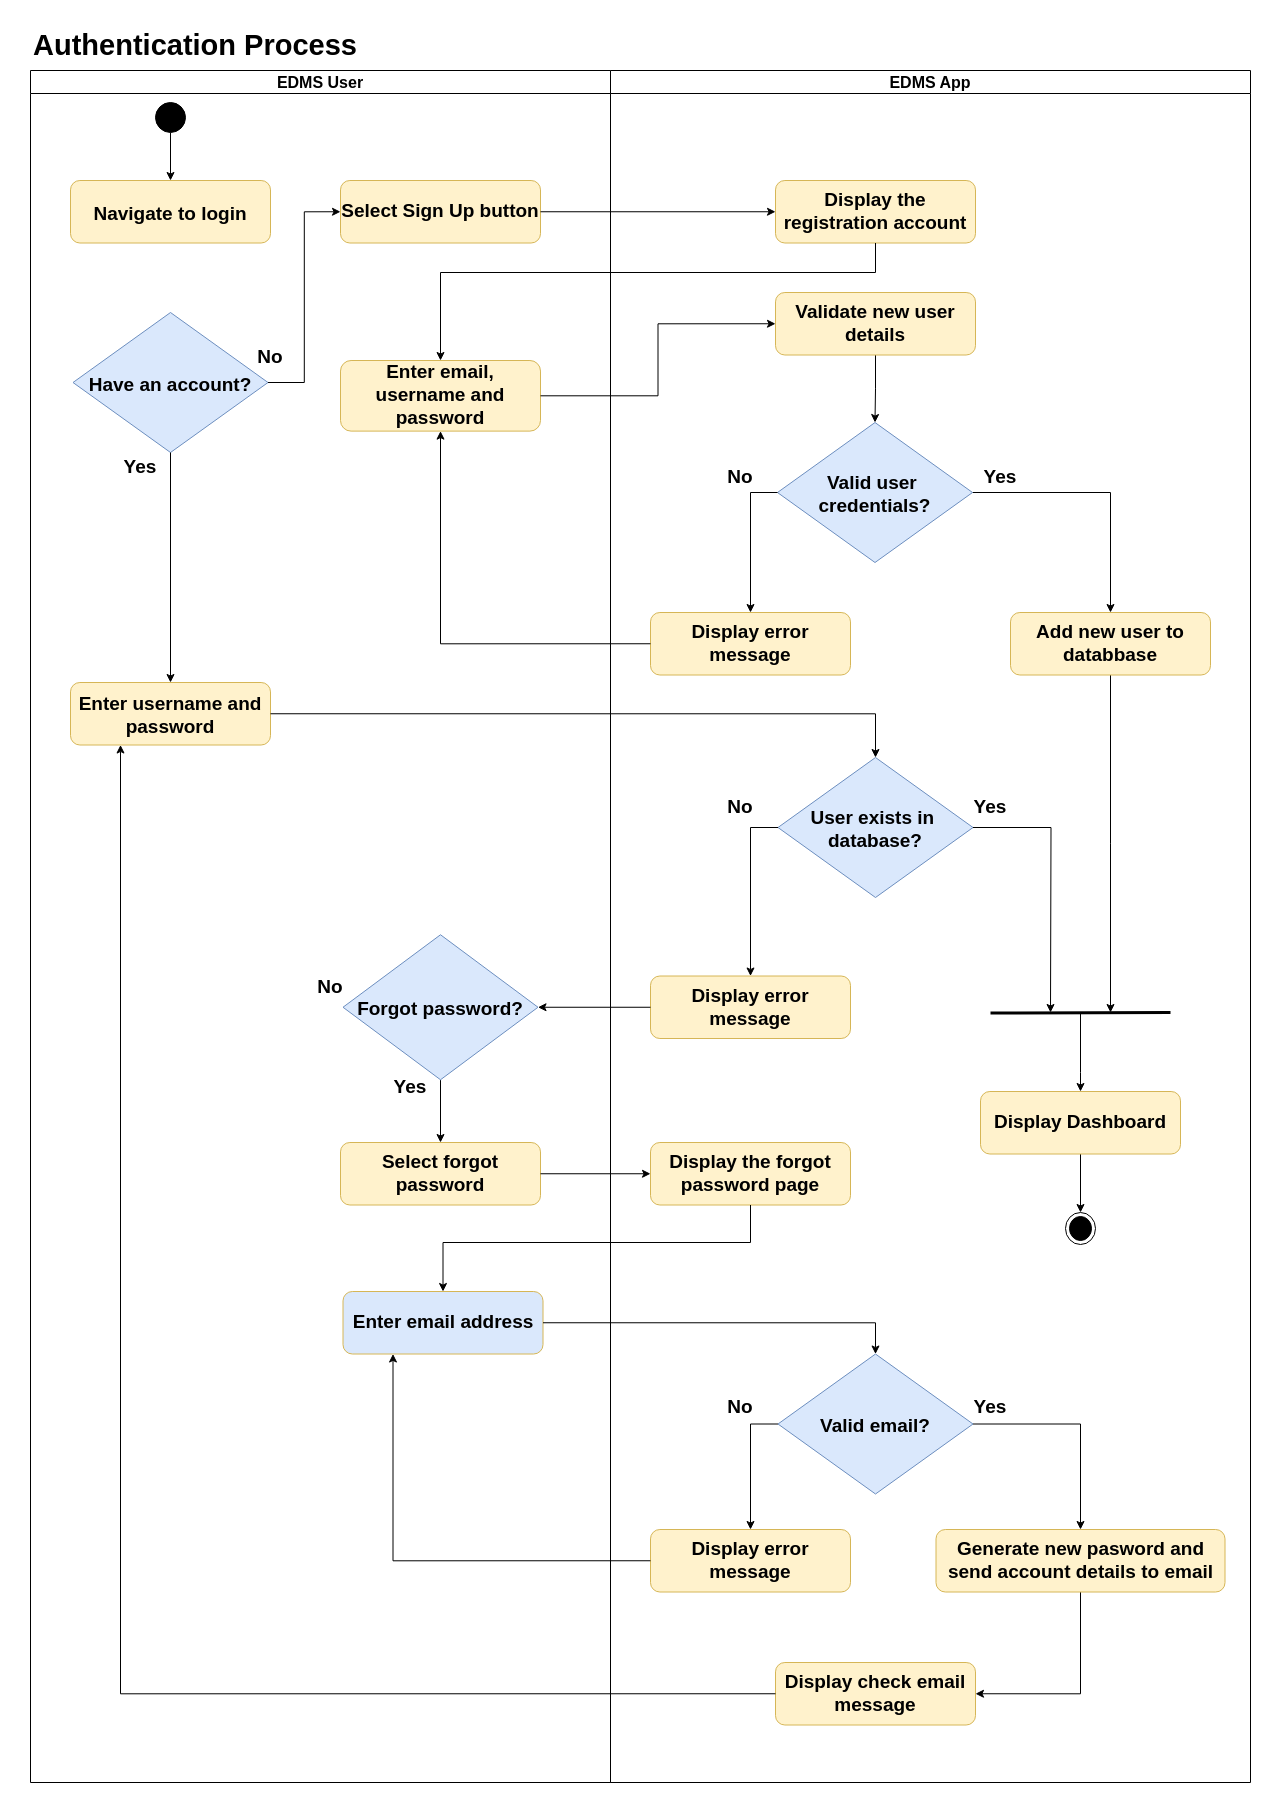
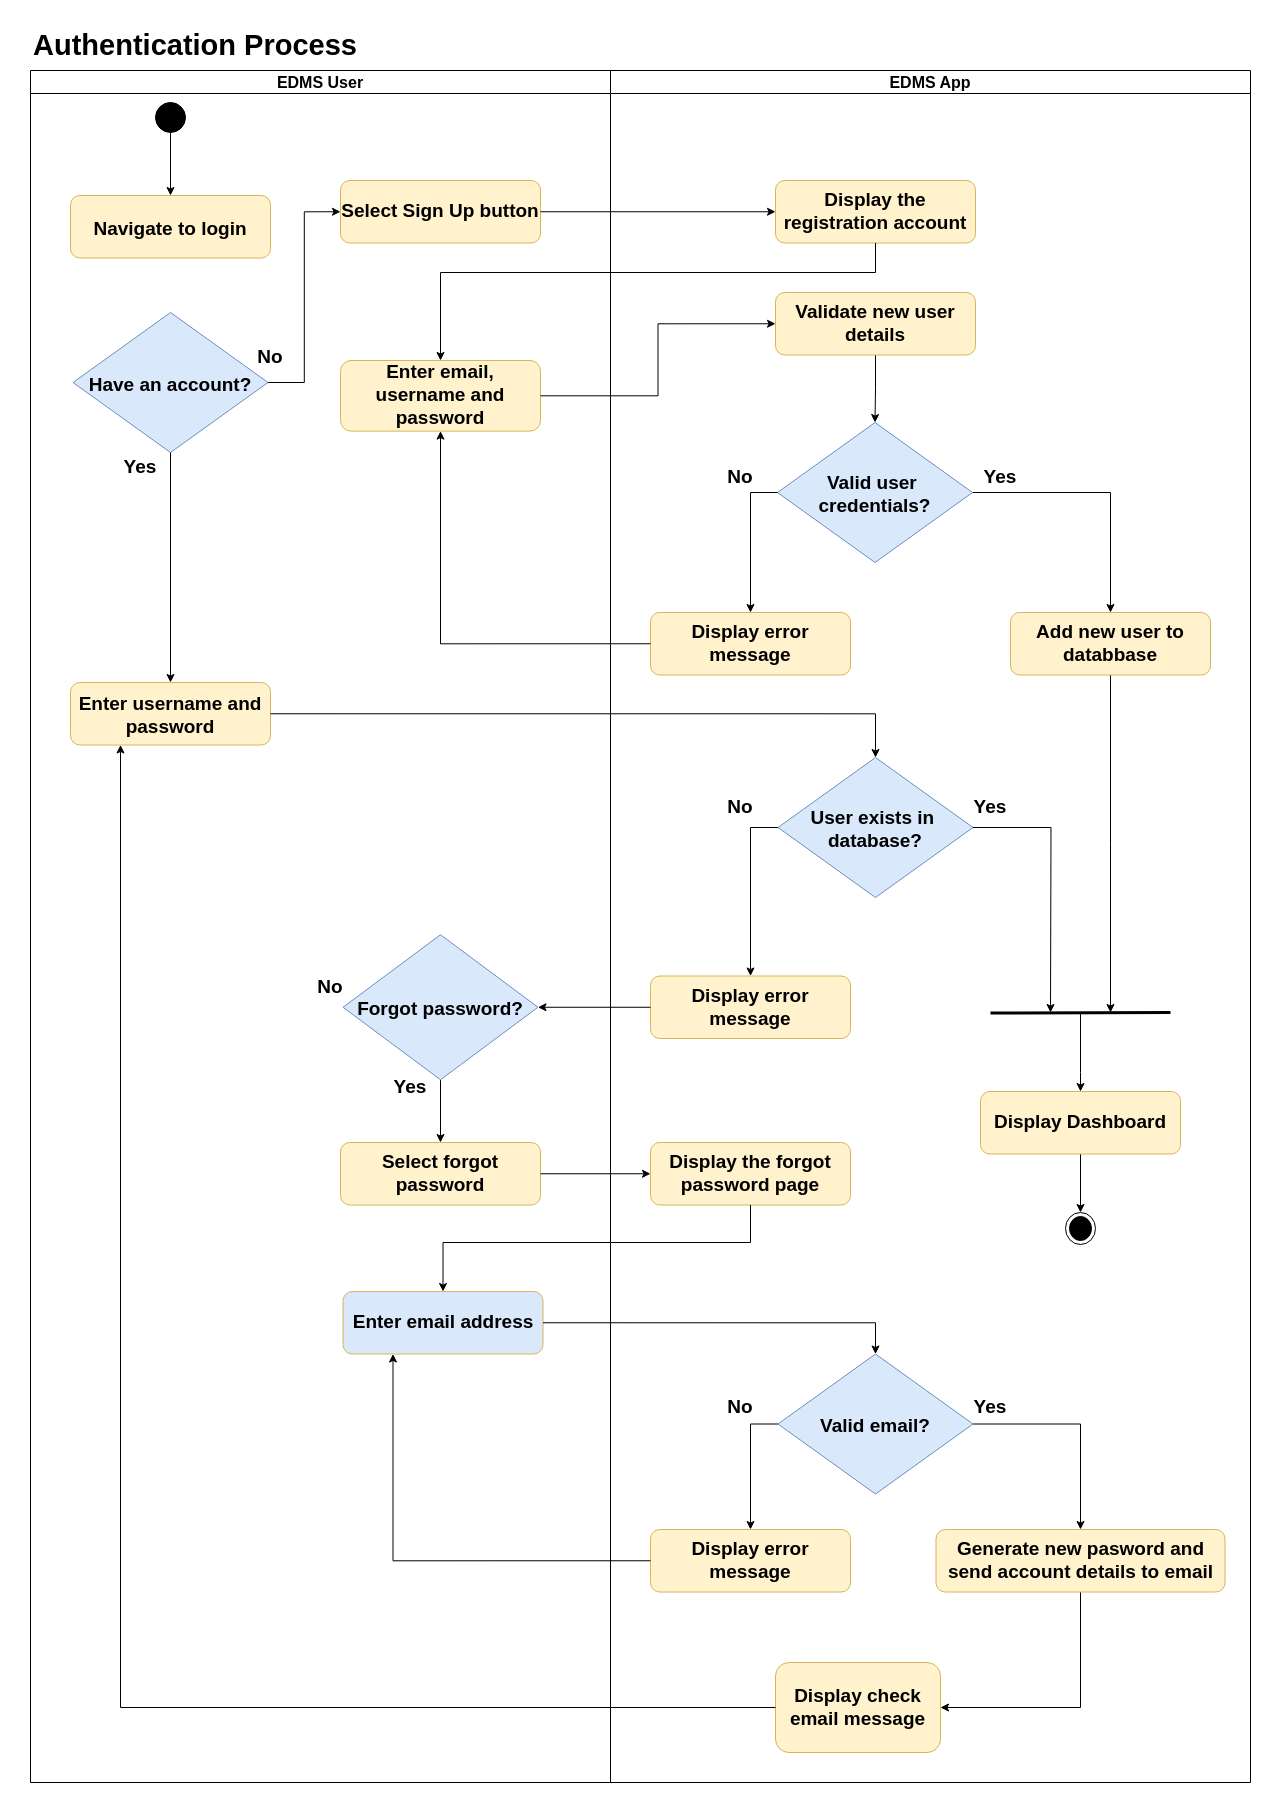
node "Navigate to login": moved (171, 212) -> (171, 227)
node "Display check email message": size 200x63 -> 165x90
